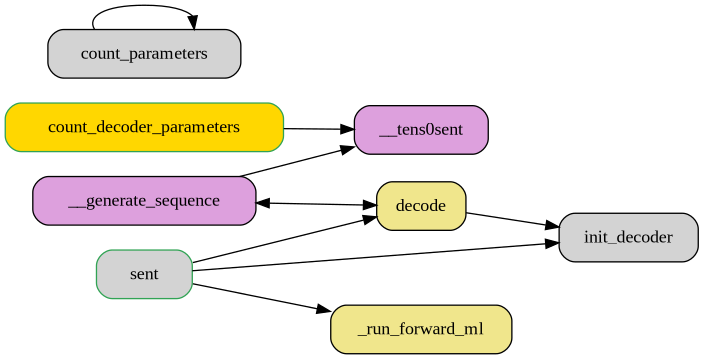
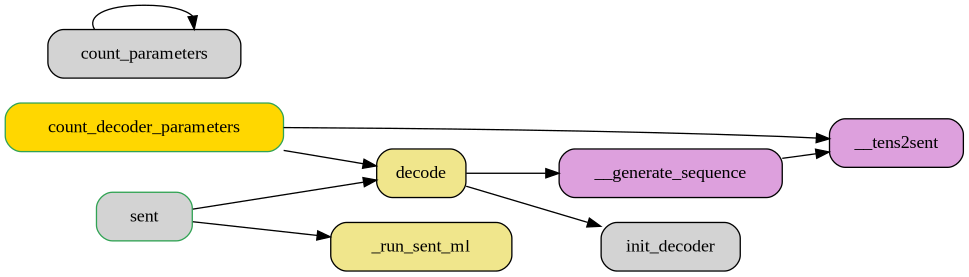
node "__tens0sent": label "__tens0sent" -> "__tens2sent"
edge "__generate_sequence" -> "decode": now "count_decoder_parameters" -> "decode"
edge "sent" -> "init_decoder": removed
node "_run_forward_ml": label "_run_forward_ml" -> "_run_sent_ml"
